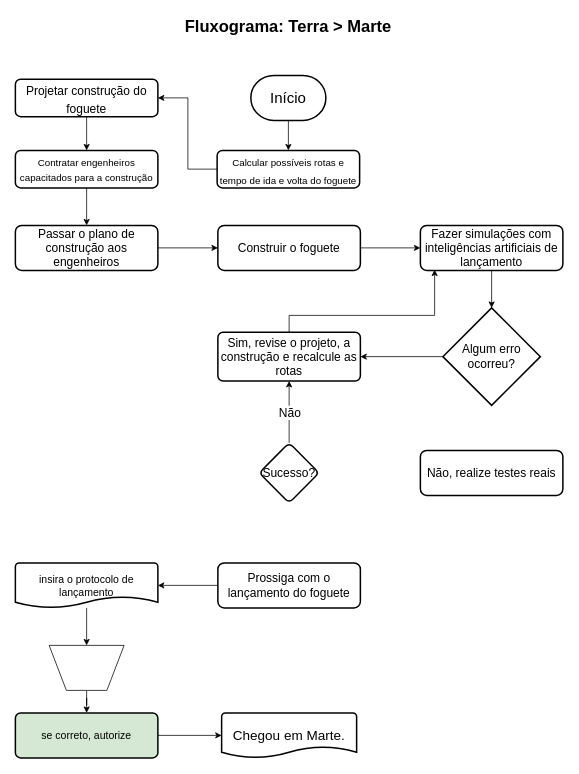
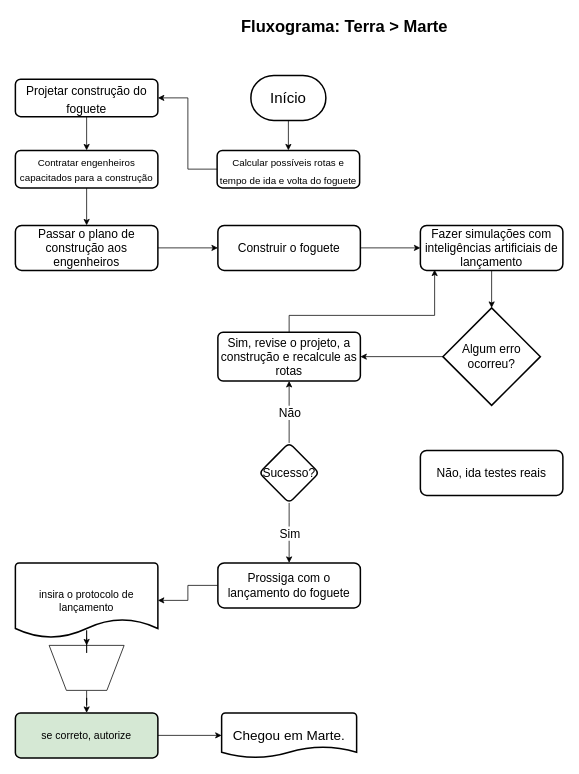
node "Fluxograma: Terra > Marte": moved (288, 27) -> (345, 27)
node "Não, realize testes reais": label "Não, realize testes reais" -> "Não, ida testes reais"
edge "Sucesso?" -> "Prossiga com o lançamento do foguete": added, label "Sim"
node "insira o protocolo de lançamento": size 143x45 -> 143x75
